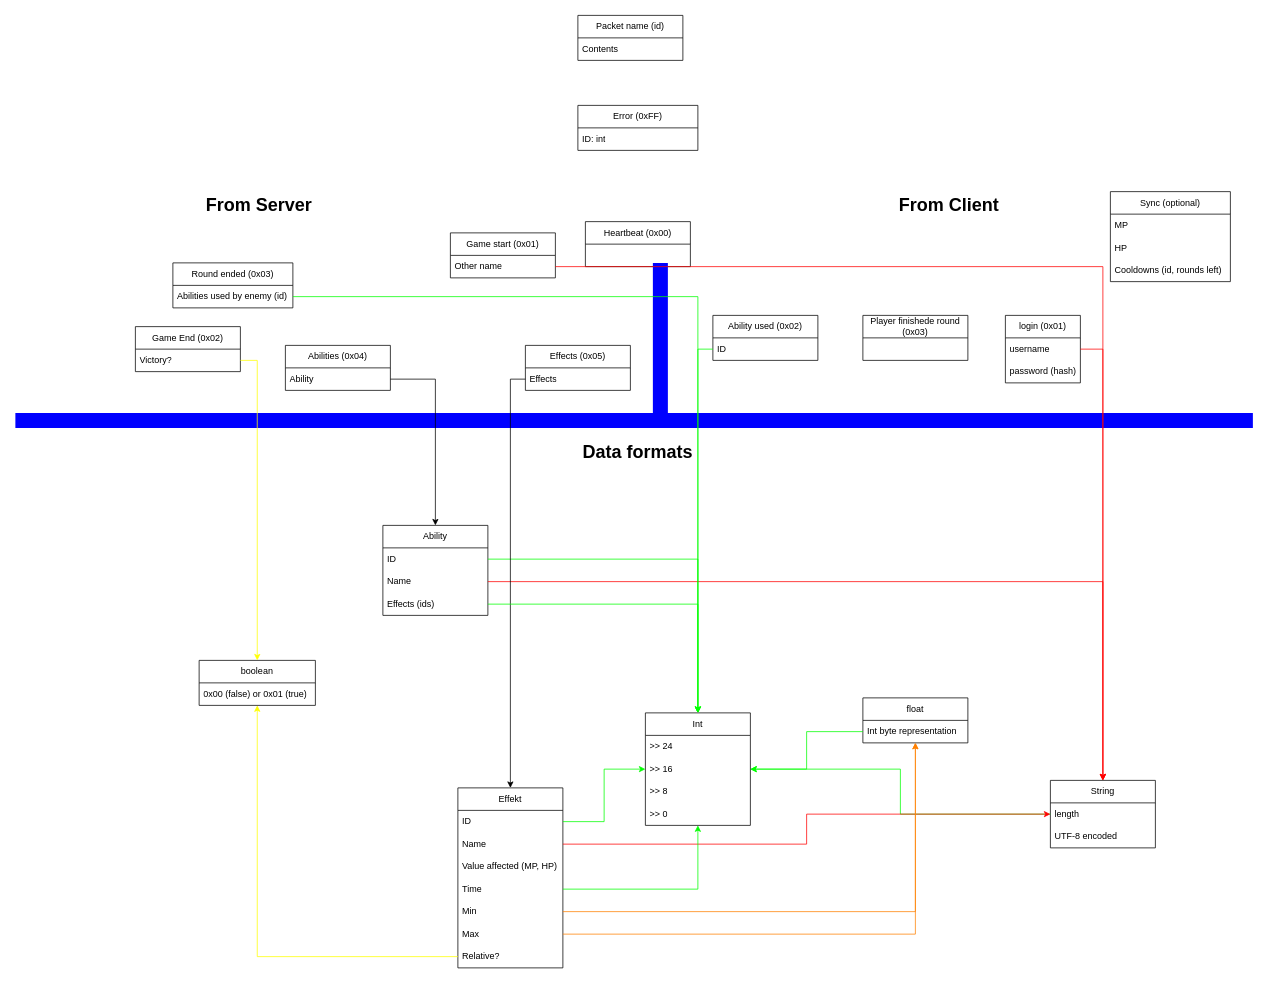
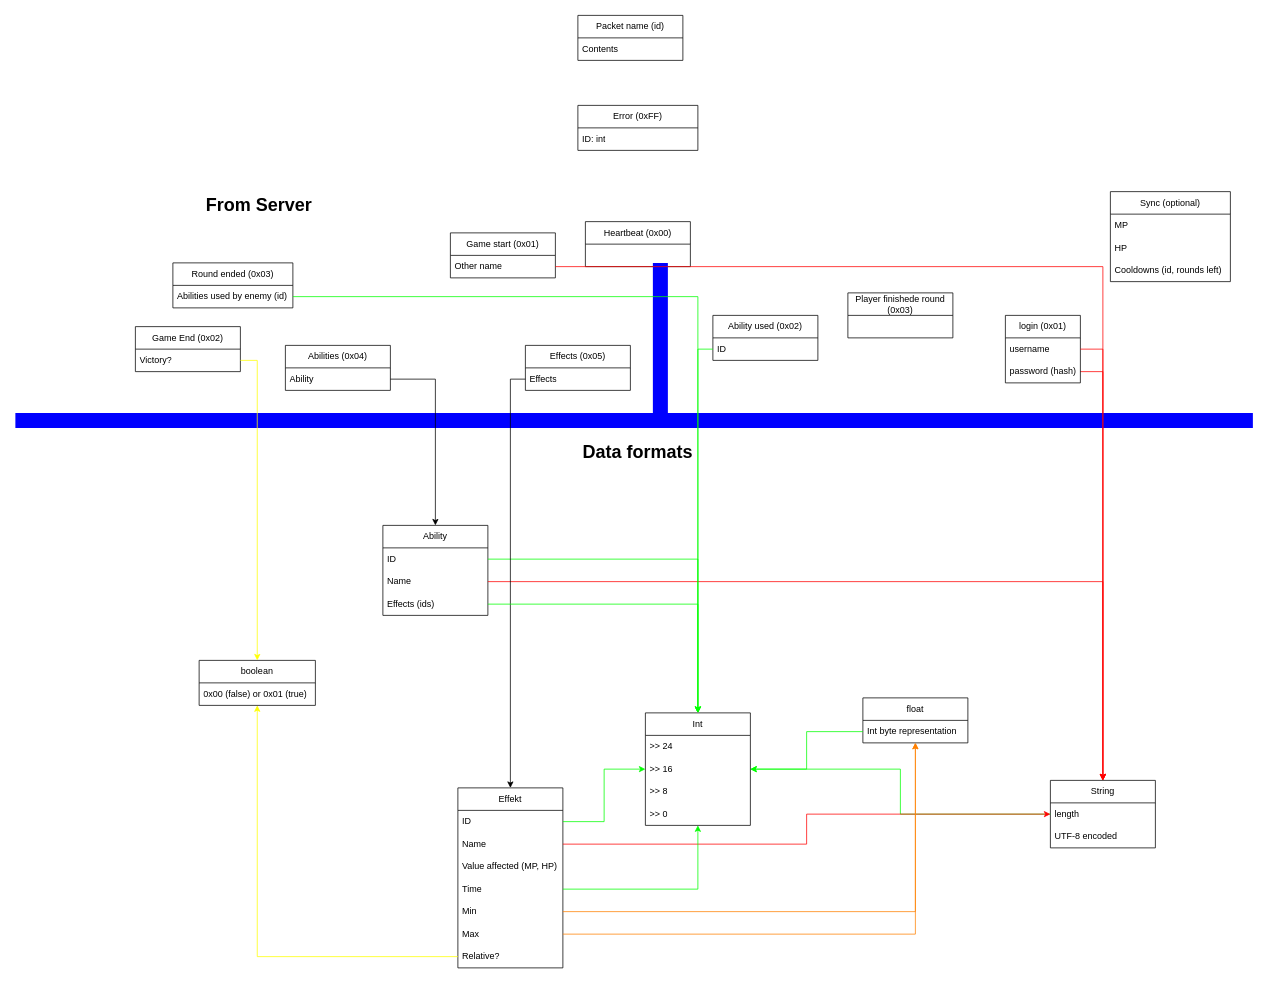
node "From Client": removed
node "Player finishede round (0x03)": moved (915, 338) -> (900, 315)
edge "password (hash)" -> "String": added
